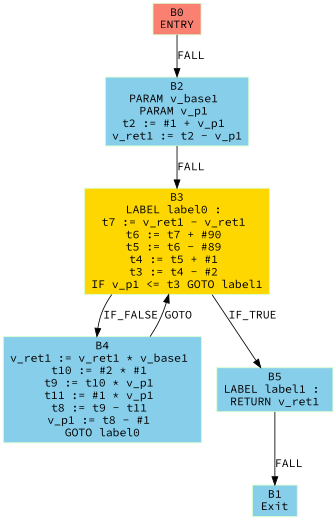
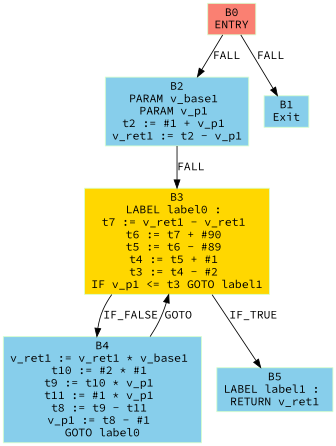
edge "B5 LABEL label1 : RETURN v_ret1" -> "B1 Exit": now "B0 ENTRY" -> "B1 Exit"
